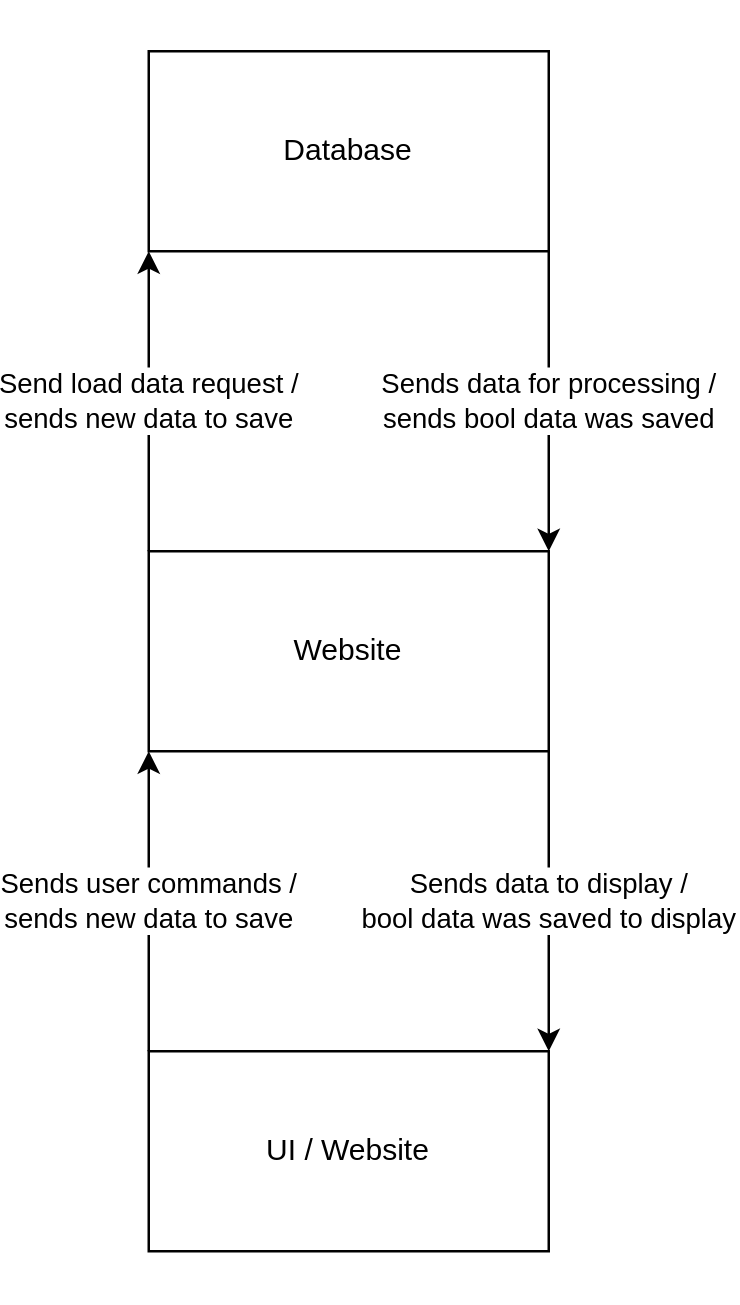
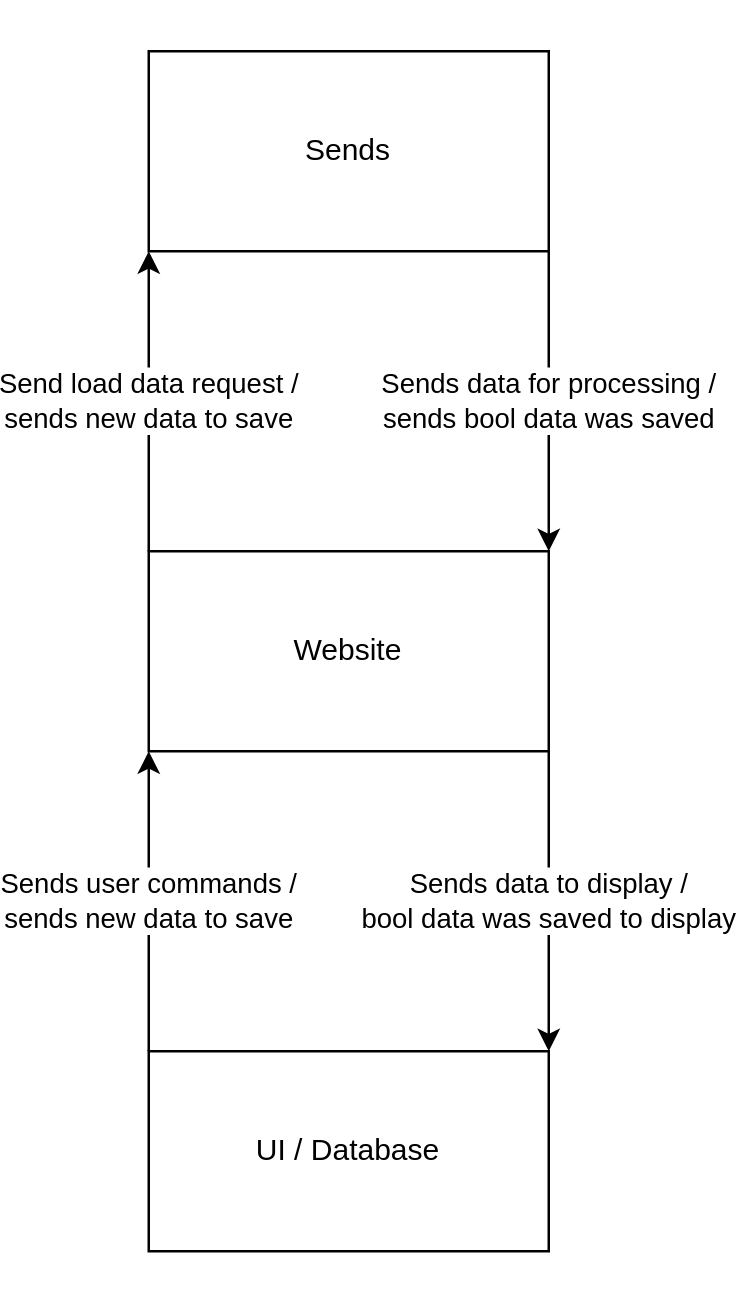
node "Database": label "Database" -> "Sends"
node "UI / Website": label "UI / Website" -> "UI / Database"
